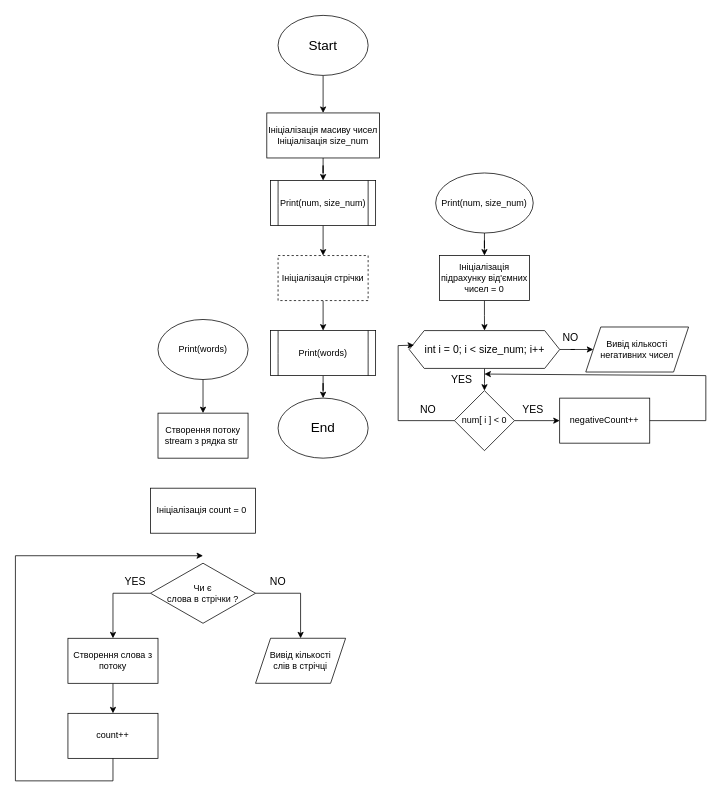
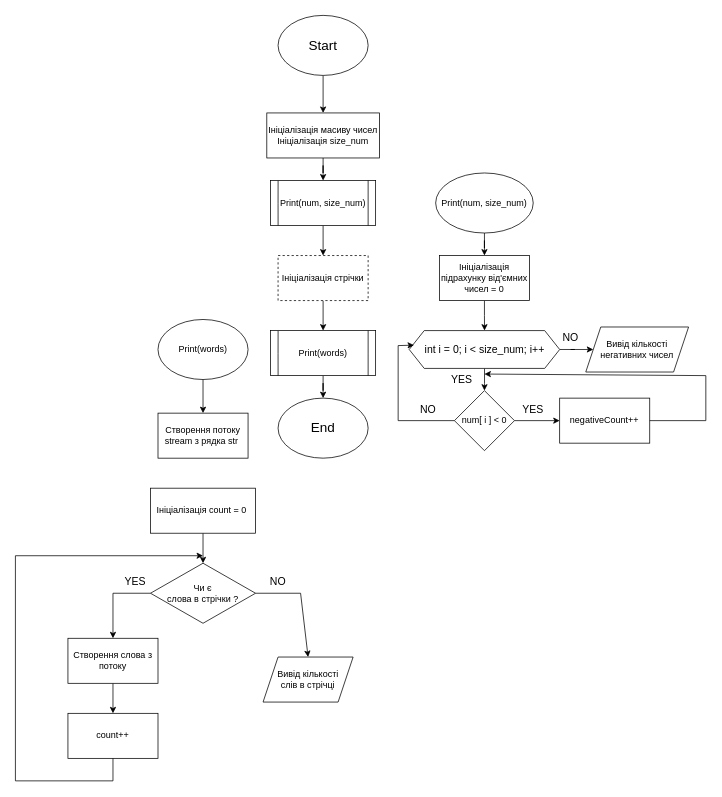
edge "Ініціалізація count = 0" -> "Чи є слова в стрічки ?": added
node "Вивід кількості слів в стрічці": moved (300, 660) -> (308, 679)
